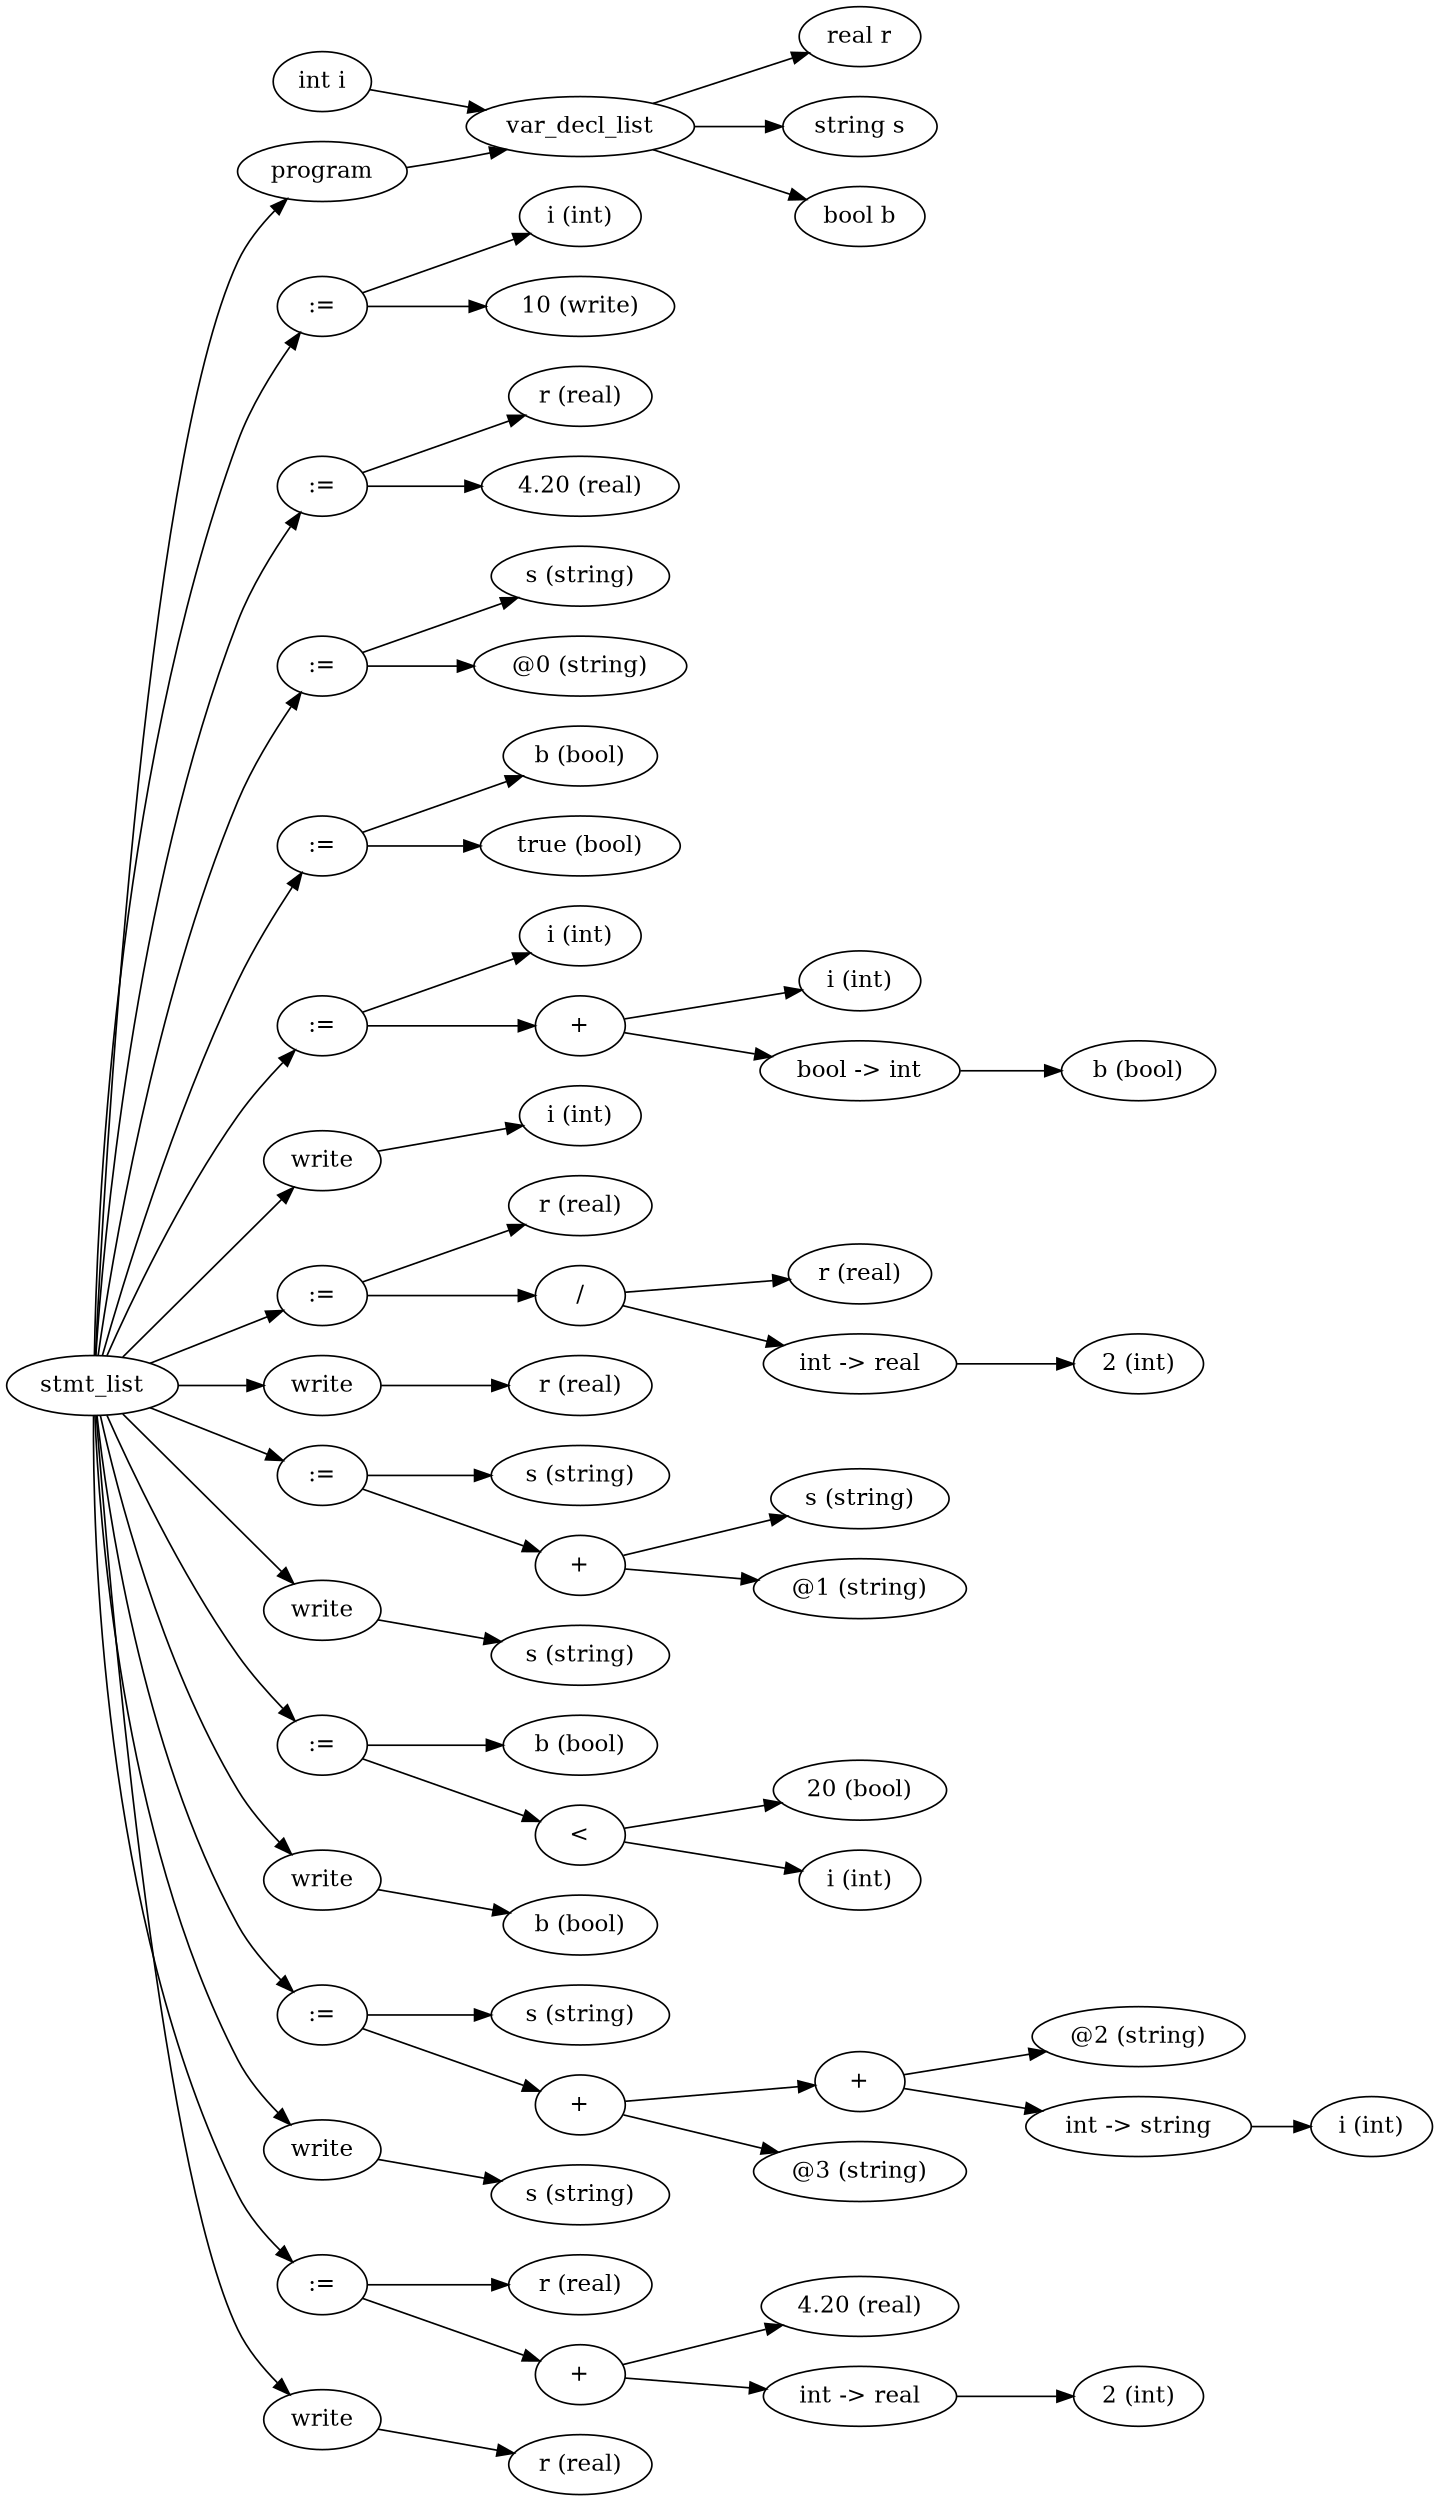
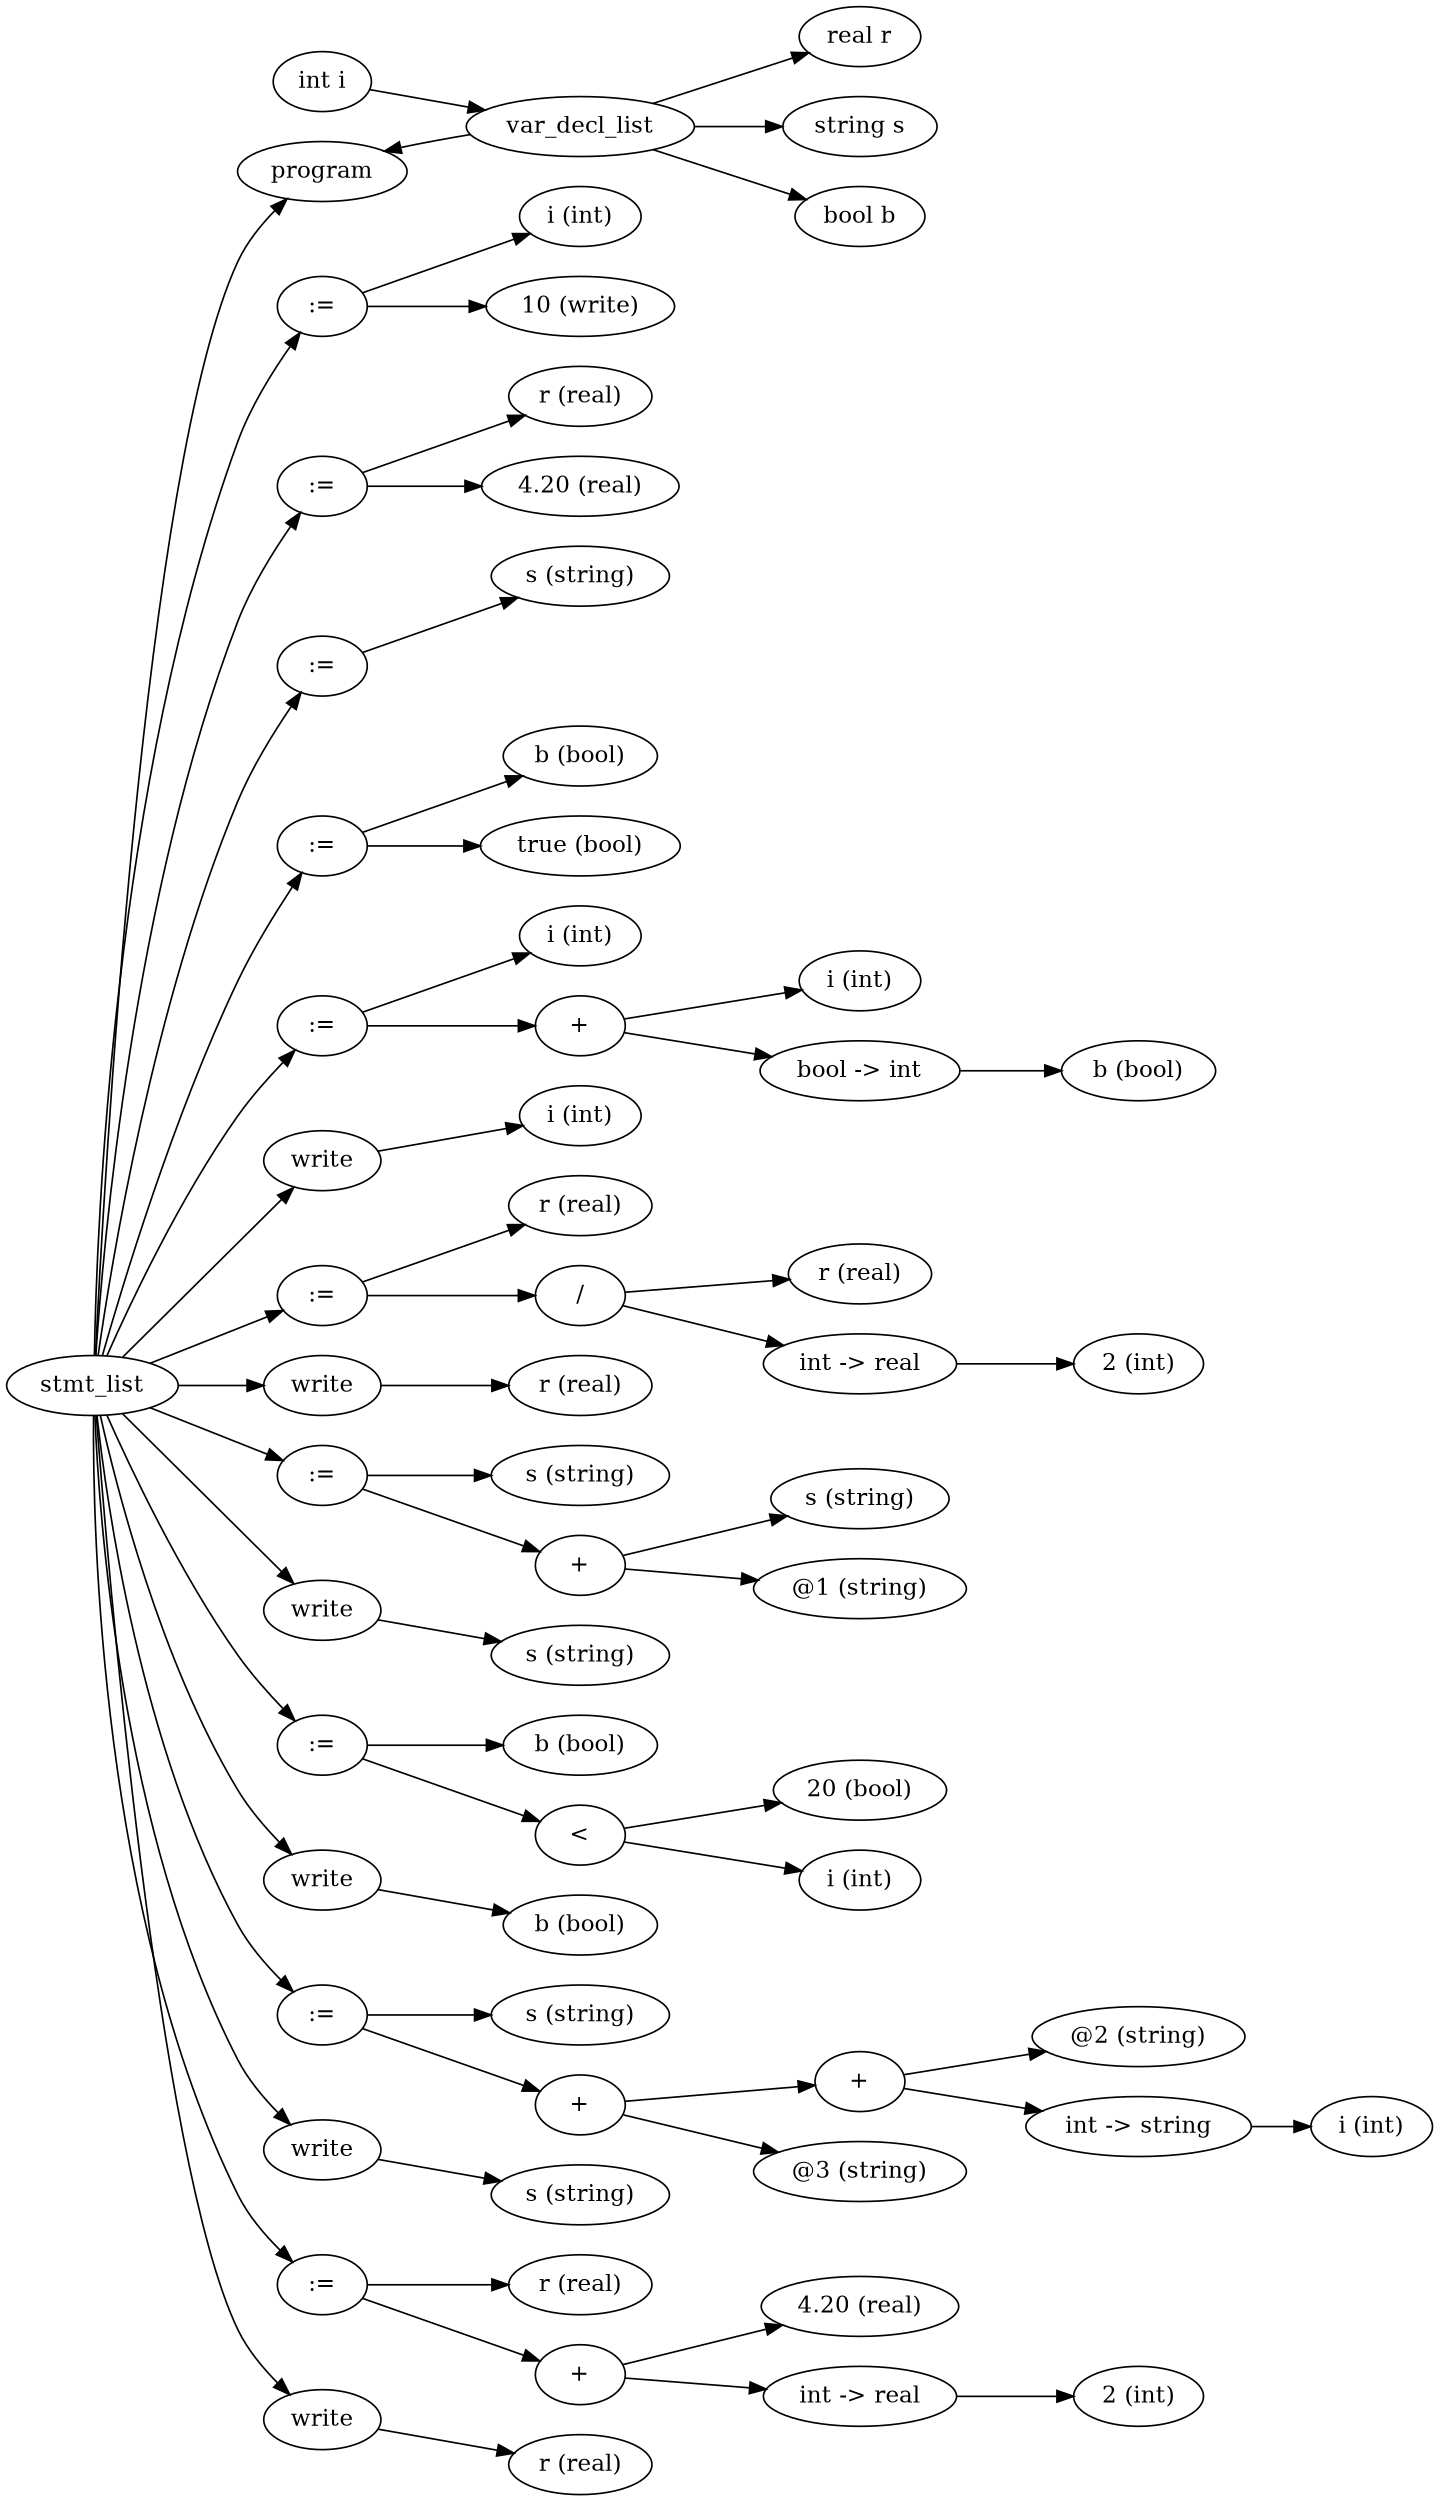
edge "program" -> "var_decl_list": reversed
node "@0 (string)": removed
